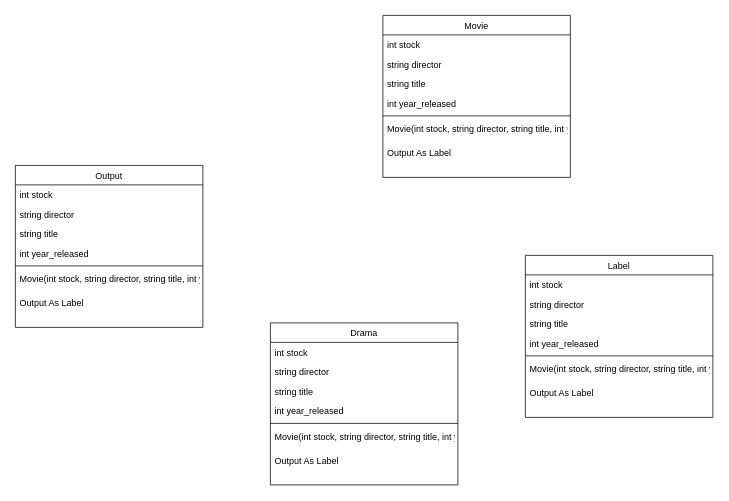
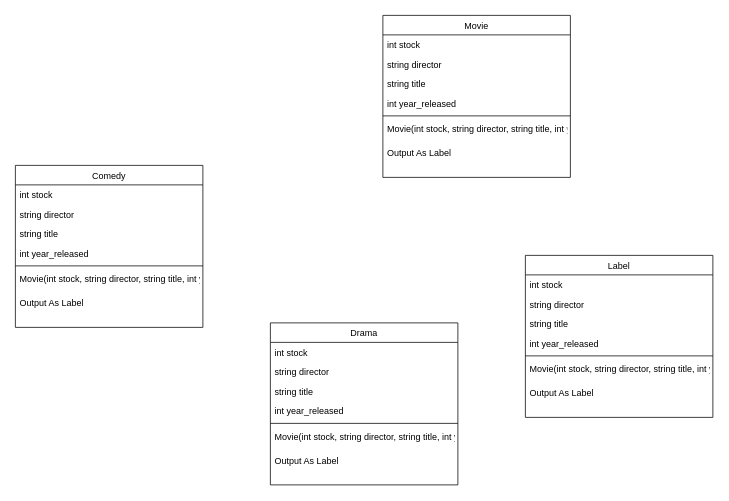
node "Output": label "Output" -> "Comedy"
